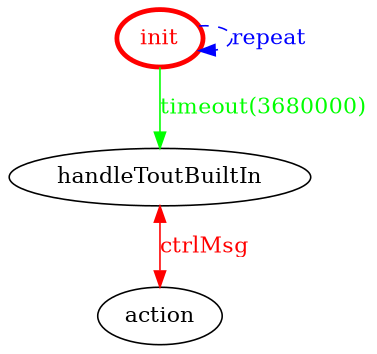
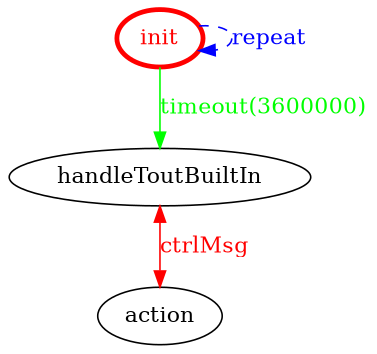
edge "init" -> "handleToutBuiltIn": label "timeout(3680000)" -> "timeout(3600000)"
